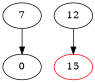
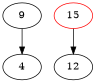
node "7": label "7" -> "9"
edge "12" -> "15": reversed
node "0": label "0" -> "4"
